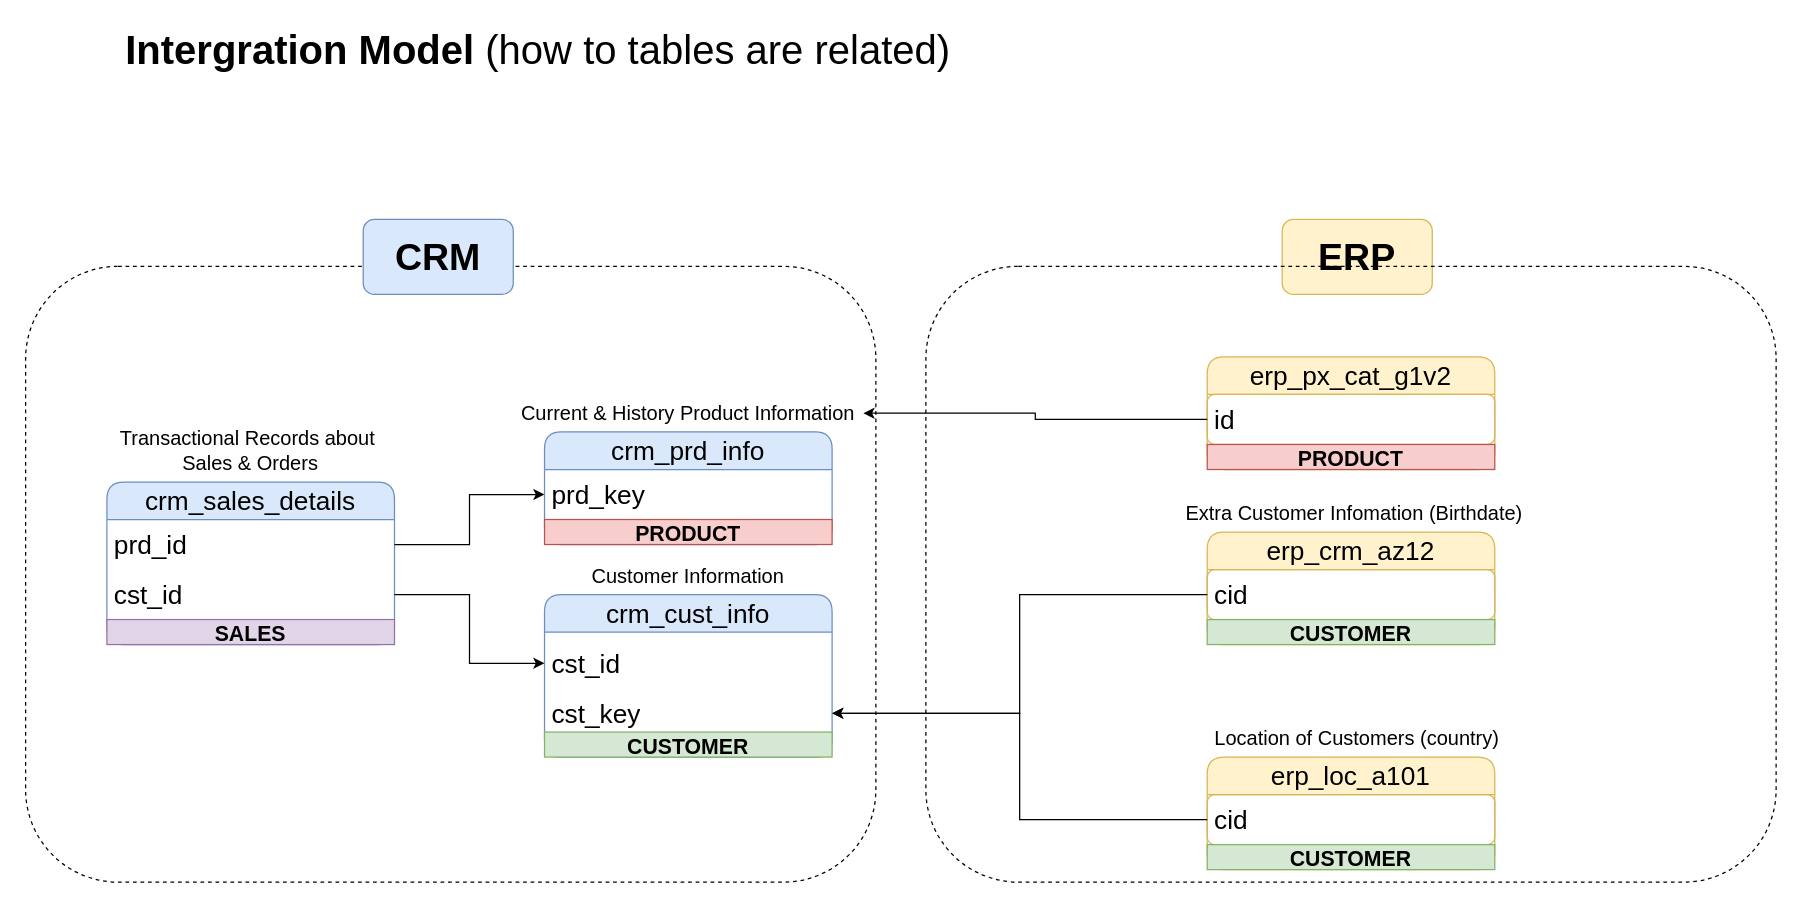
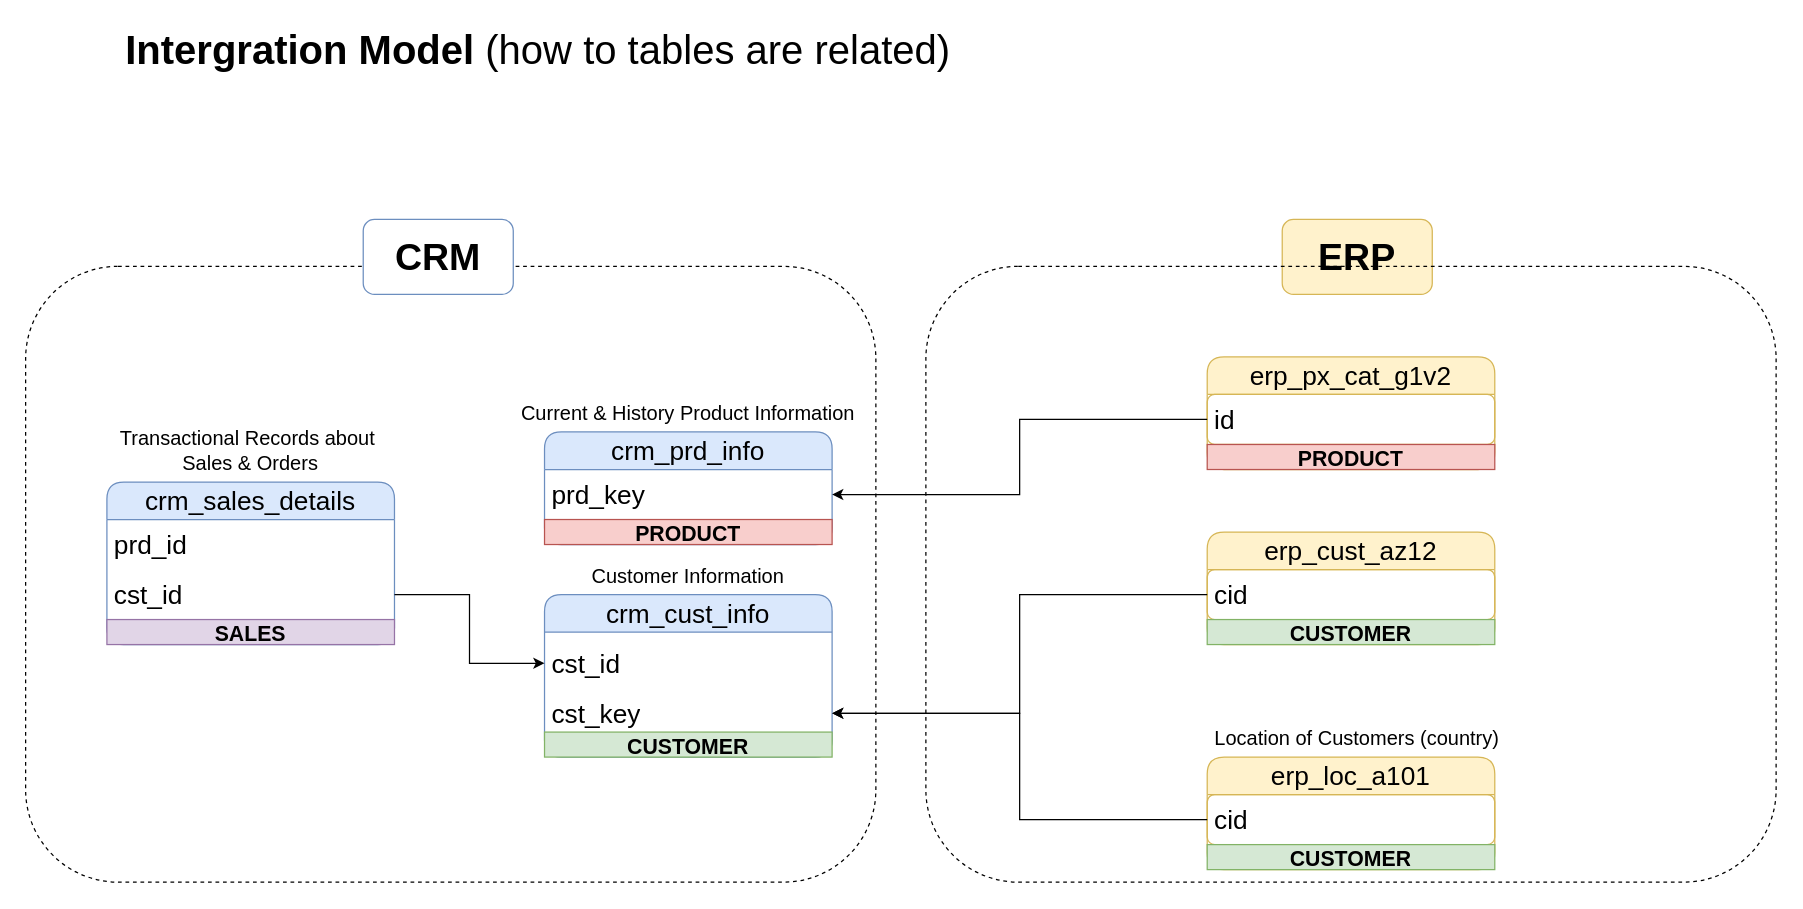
node "CRM": fillcolor #dae8fc -> #ffffff
edge "id" -> "Current & History Product Information": now "id" -> "prd_key"
node "Extra Customer Infomation (Birthdate)": removed
edge "prd_id" -> "prd_key": removed
node "erp_crm_az12": label "erp_crm_az12" -> "erp_cust_az12"
